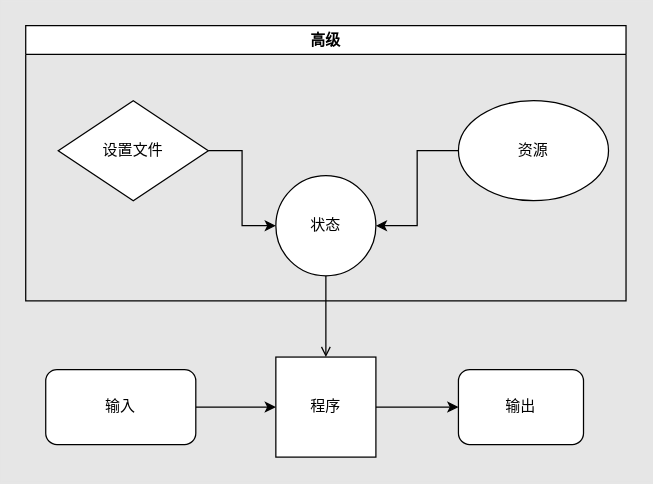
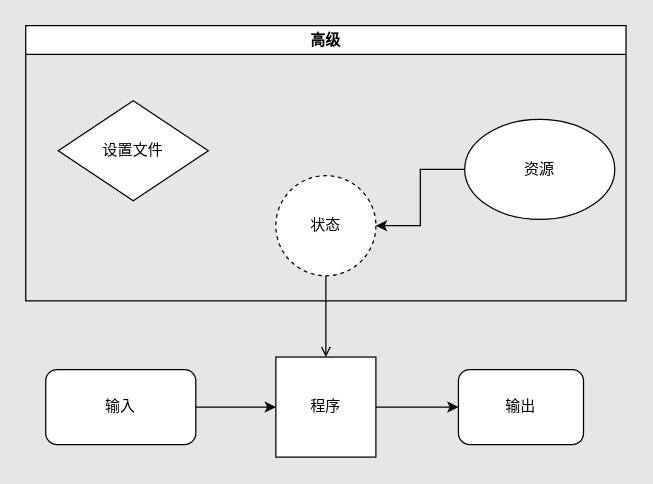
node "资源": moved (533, 151) -> (539, 169)
edge "设置文件" -> "状态": removed
node "状态": style solid -> dashed
